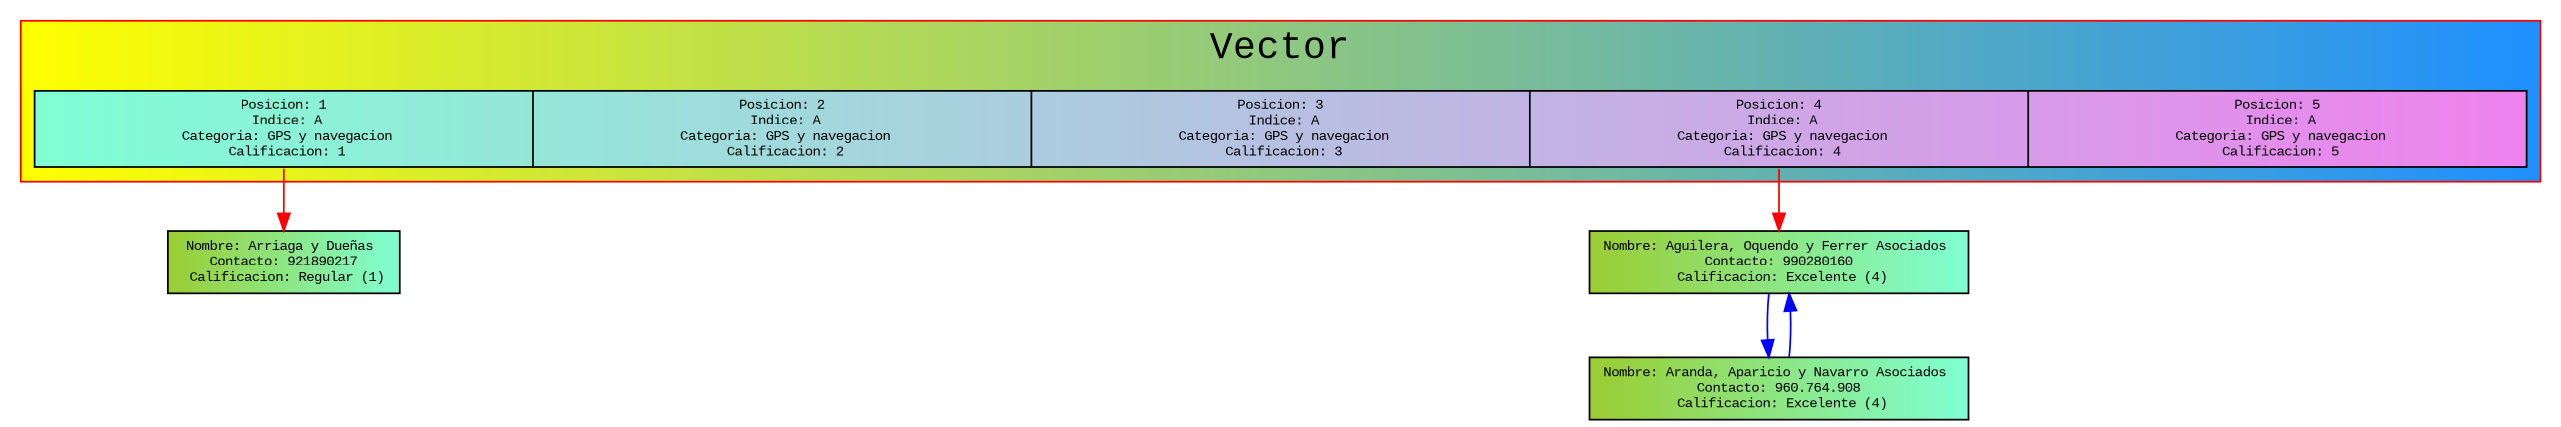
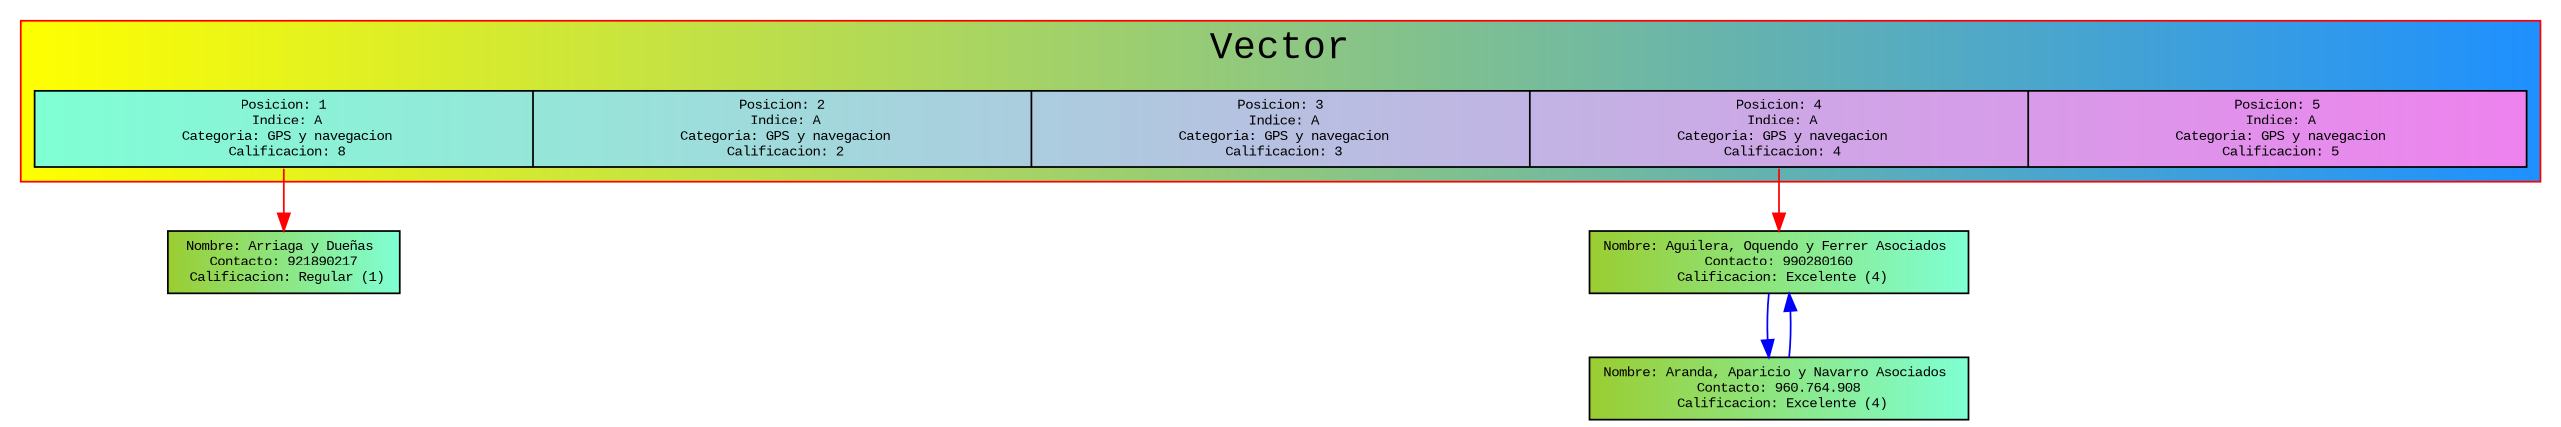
node "Posicion: 1": text "Calificacion: 1" -> "Calificacion: 8"
